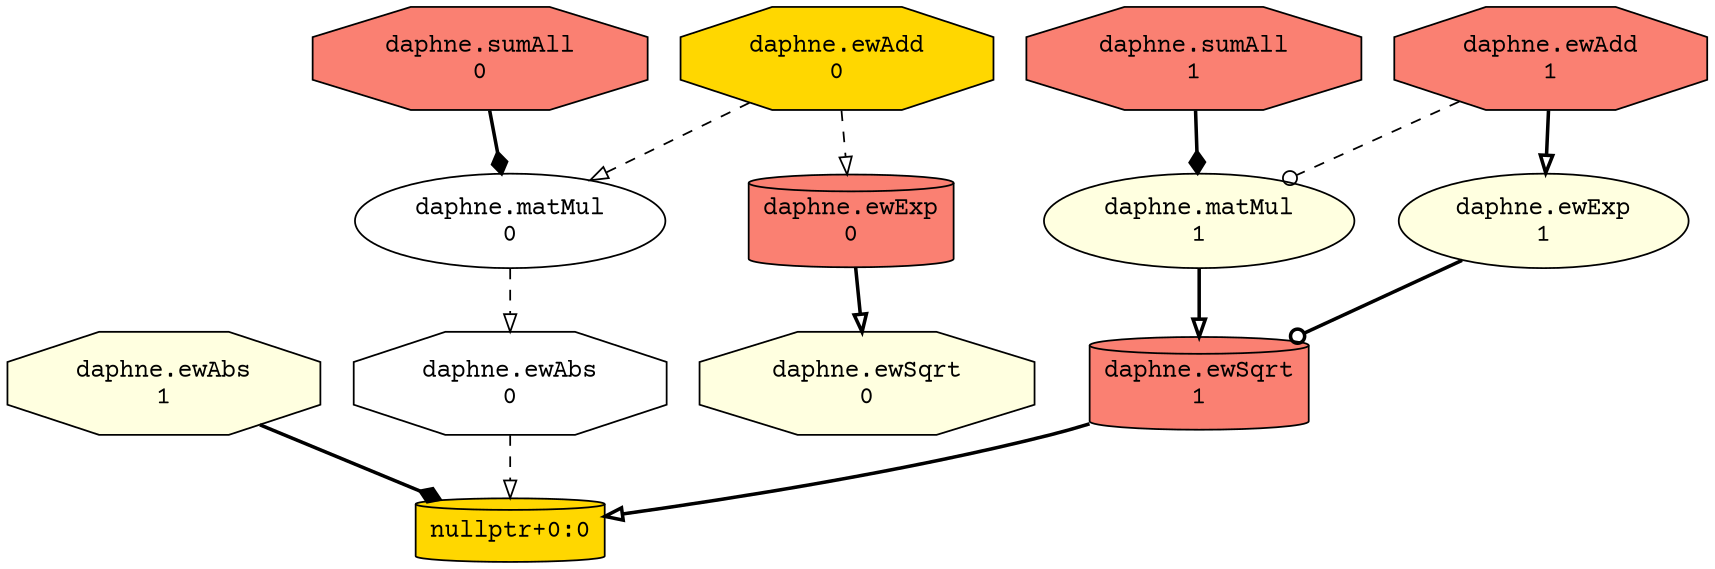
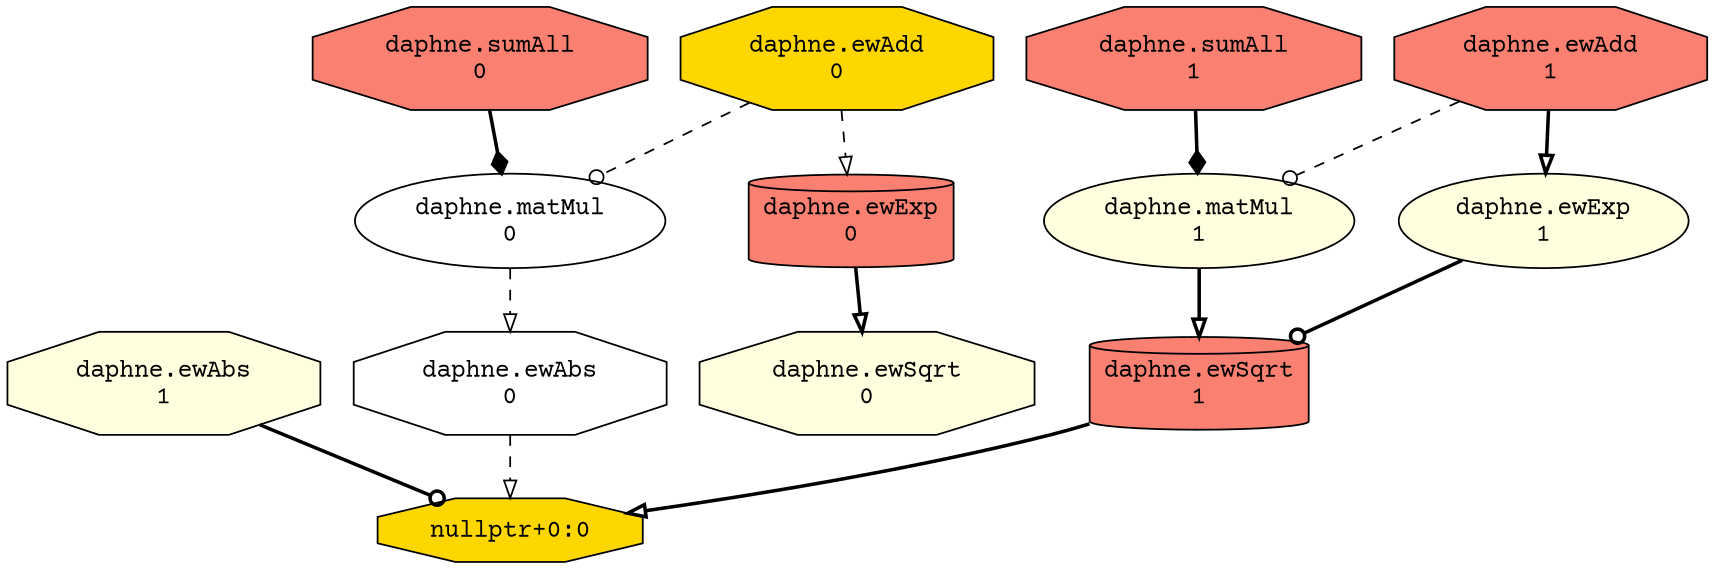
edge "daphne.ewAdd 0" -> "daphne.matMul 0": arrowhead onormal -> odot
edge "daphne.ewAbs 1" -> "nullptr+0:0": arrowhead diamond -> odot
node "nullptr+0:0": shape cylinder -> octagon
